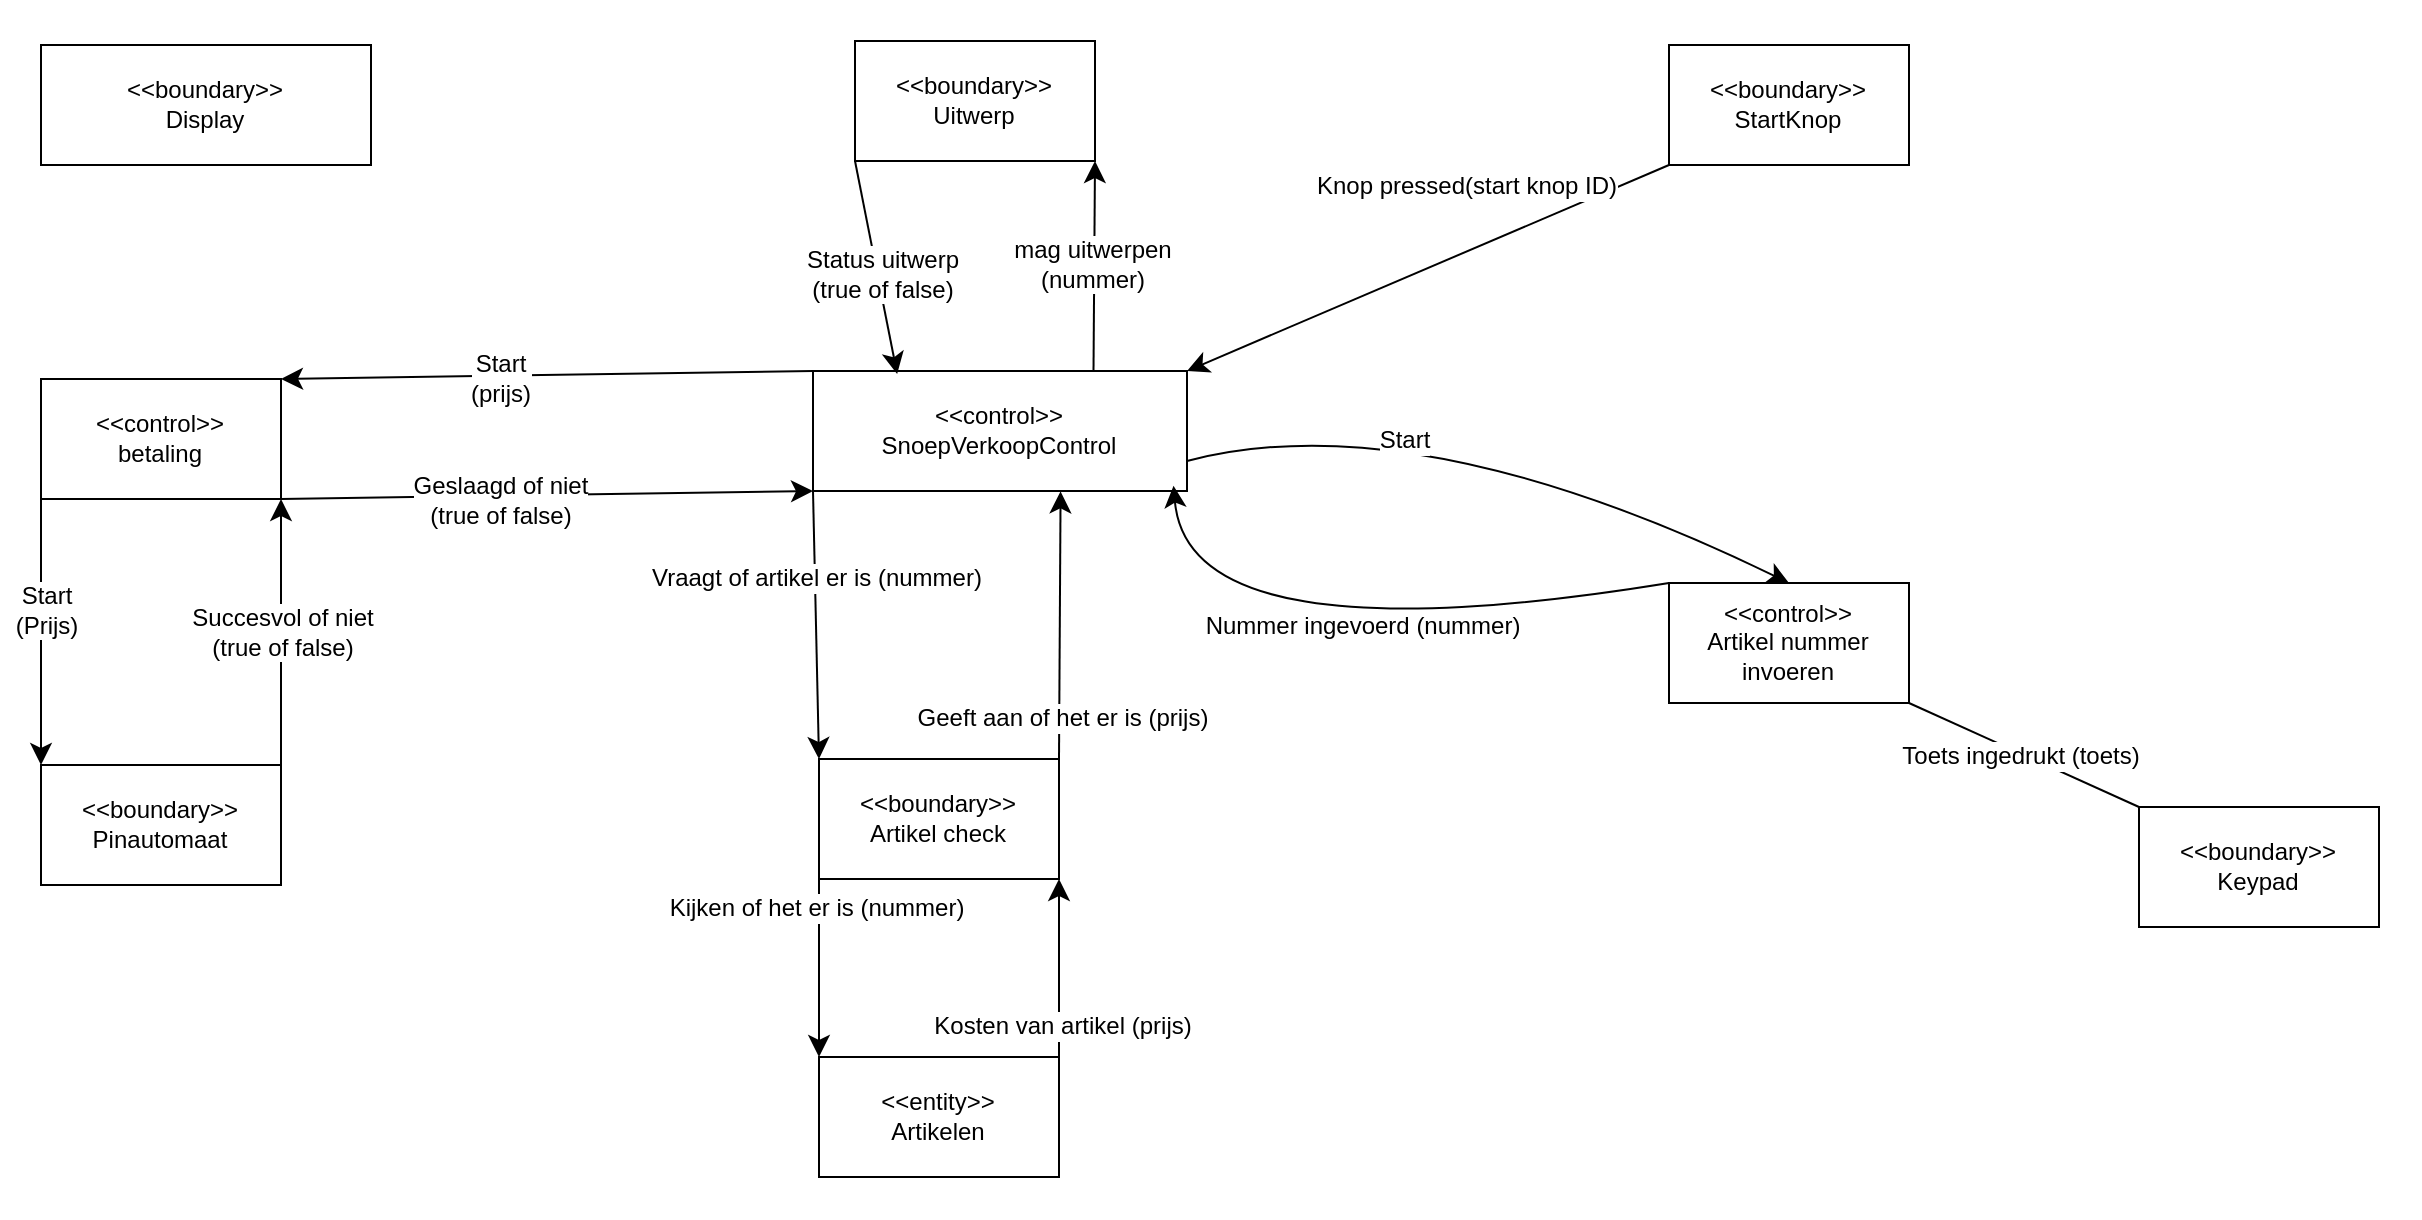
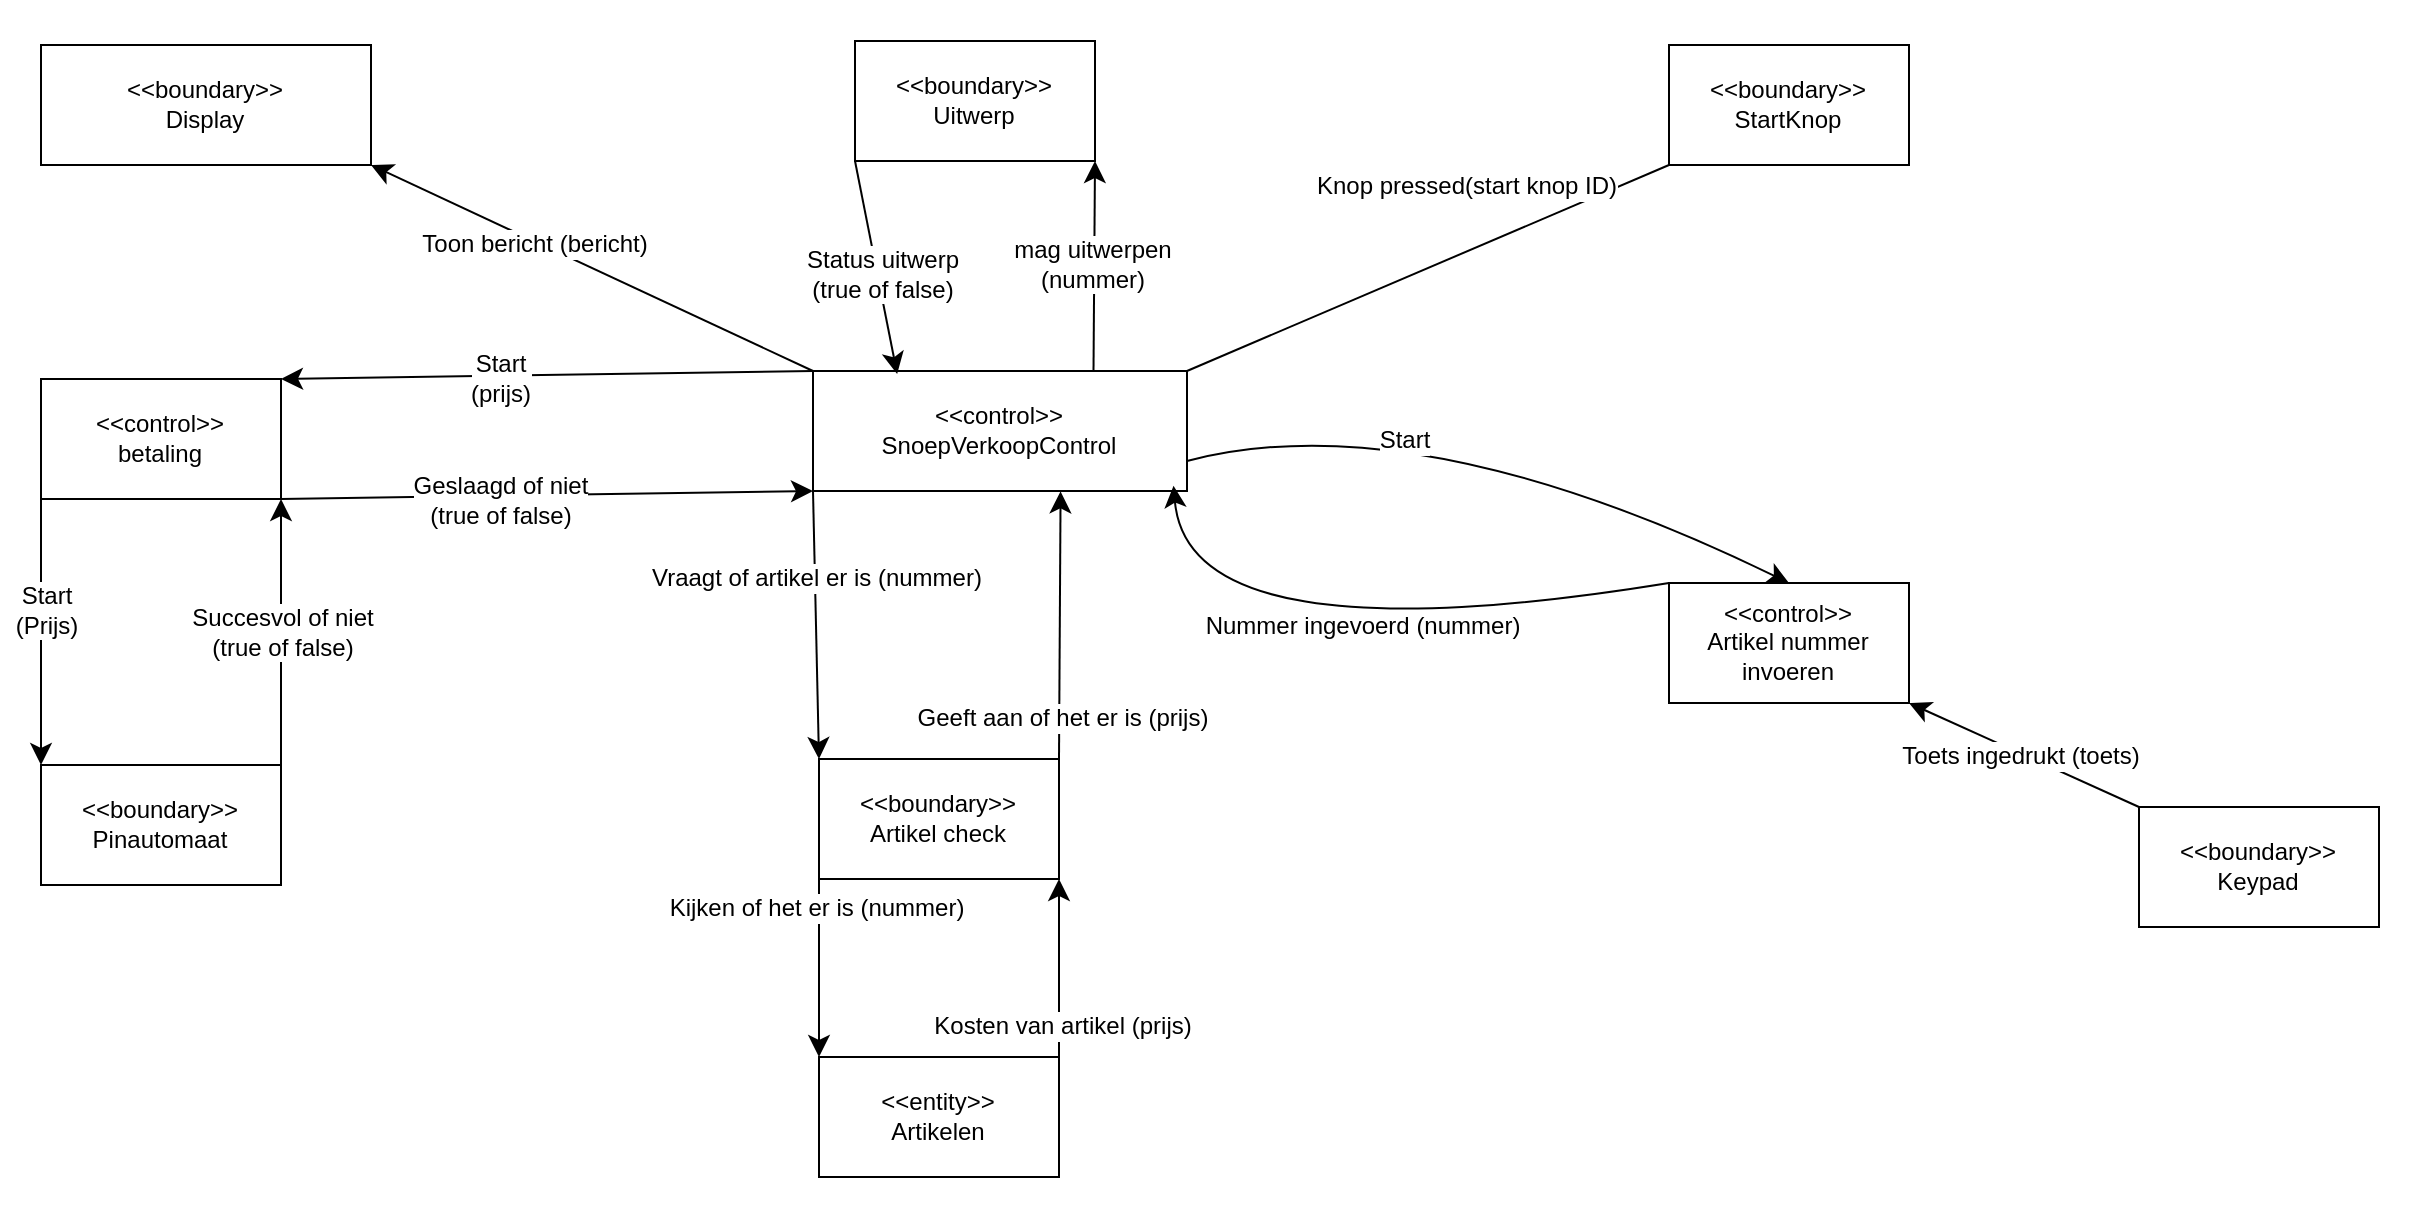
edge "<<control>> SnoepVerkoopControl" -> "<<boundary>> Display": added, label "Toon bericht (bericht)"
edge "<<boundary>> StartKnop" -> "<<control>> SnoepVerkoopControl": arrowhead classic -> none
edge "<<control>> Artikel nummer invoeren" -- "<<boundary>> Keypad": arrowhead none -> classic
